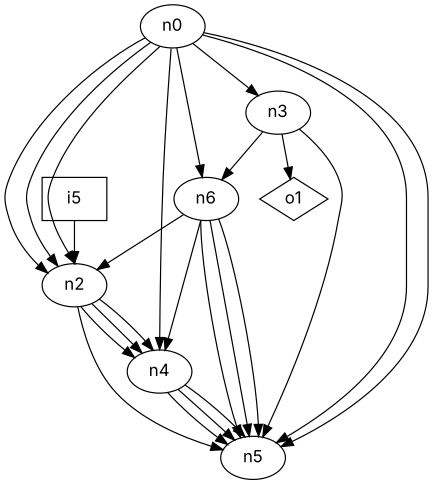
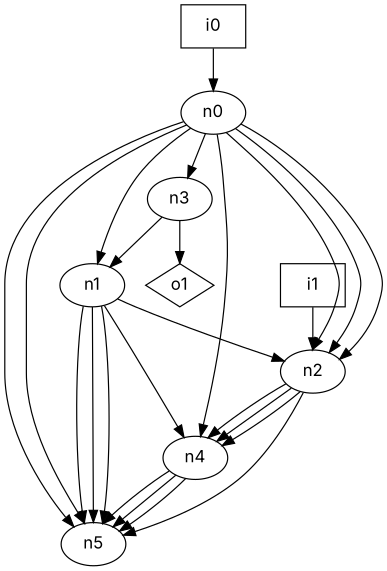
node "i0": added
node "i5": label "i5" -> "i1"
node "n6": label "n6" -> "n1"
edge "n3" -> "n5": removed
